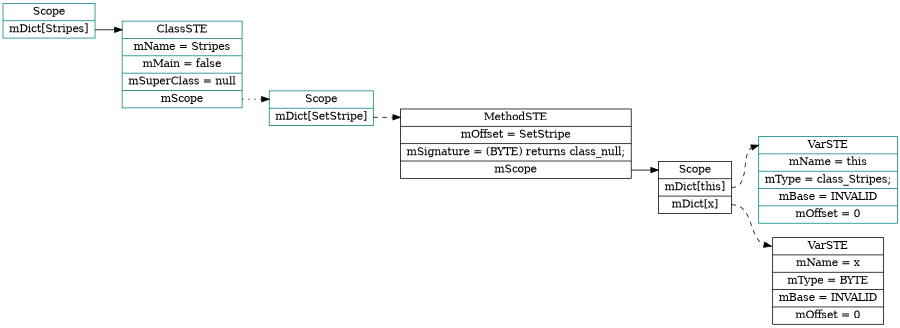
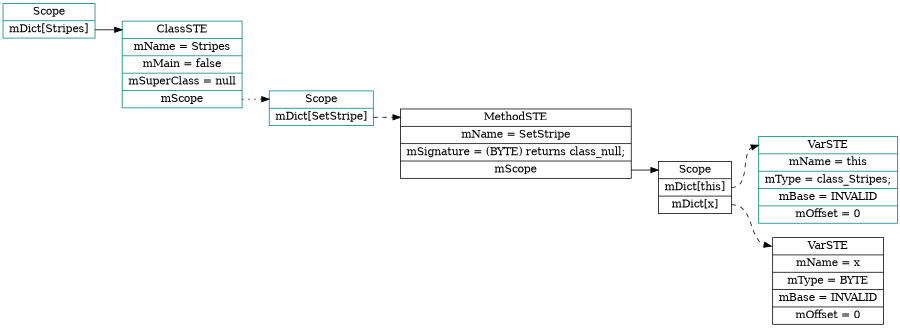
node "MethodSTE": text "mOffset = SetStripe" -> "mName = SetStripe"
